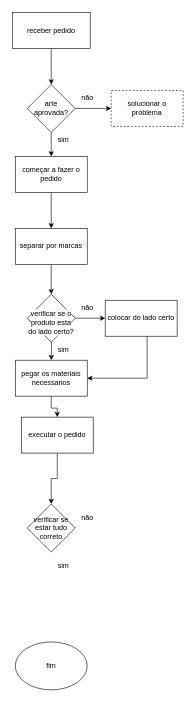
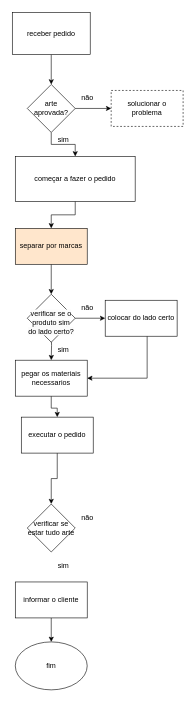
node "receber pedido": size 78x36 -> 78x42
node "começar a fazer o pedido": size 72x36 -> 120x45
node "separar por marcas": fillcolor #ffffff -> #ffe6cc
node "verificar se o produto esta do lado certo?": label "verificar se o produto esta do lado certo?" -> "verificar se o produto sim do lado certo?"
node "verificar se estar tudo correto": label "verificar se estar tudo correto" -> "verificar se estar tudo arte"
node "informar o cliente": added
edge "informar o cliente" -> "fim": added
